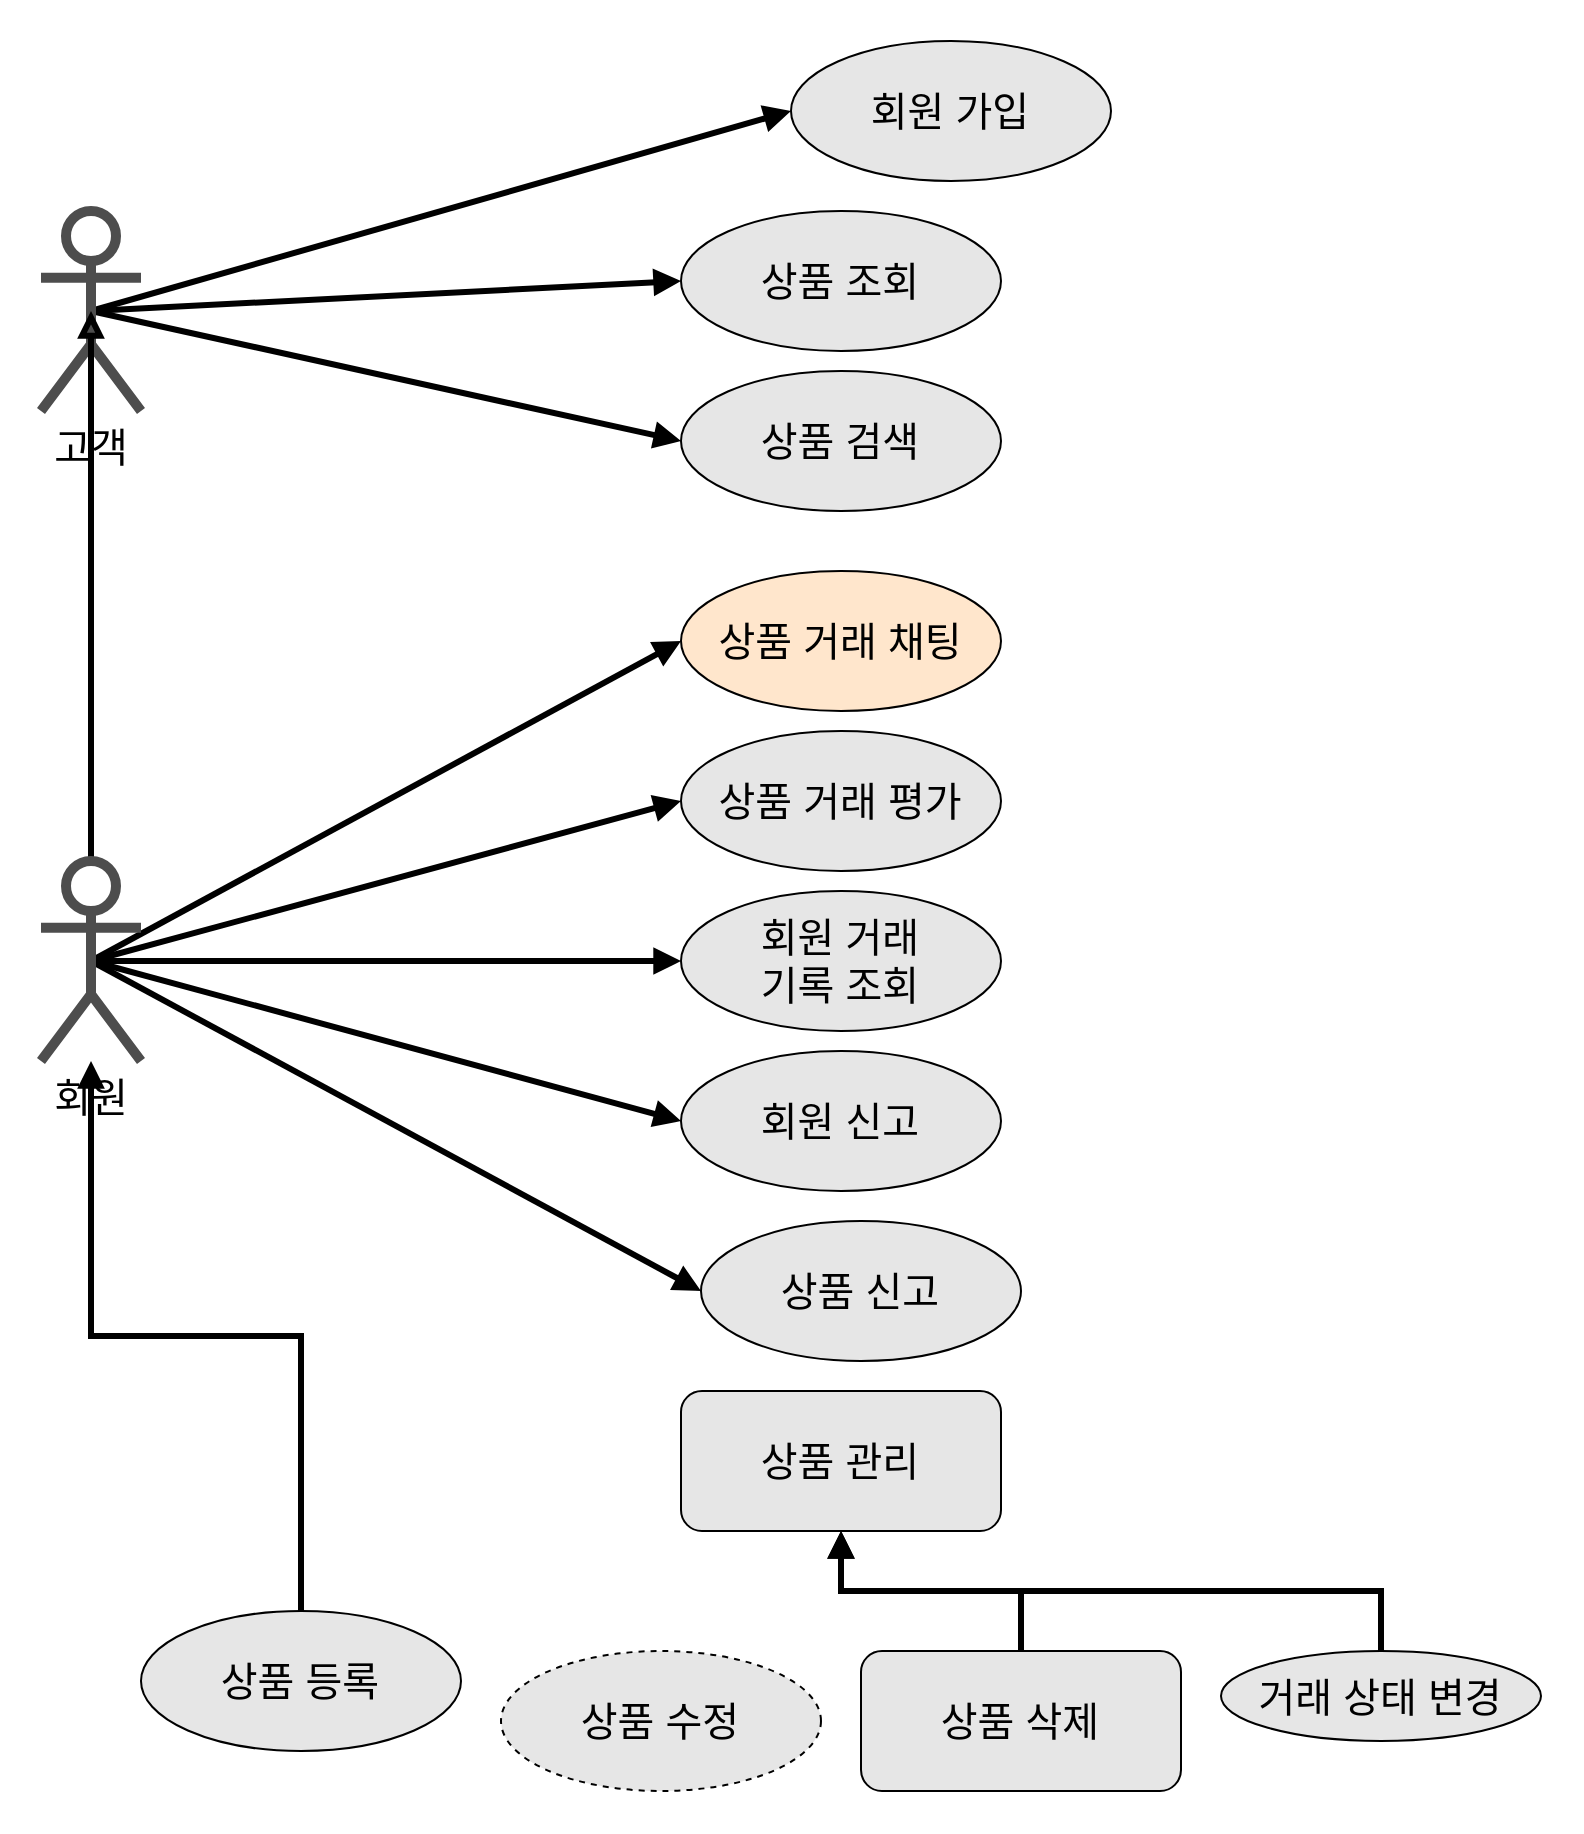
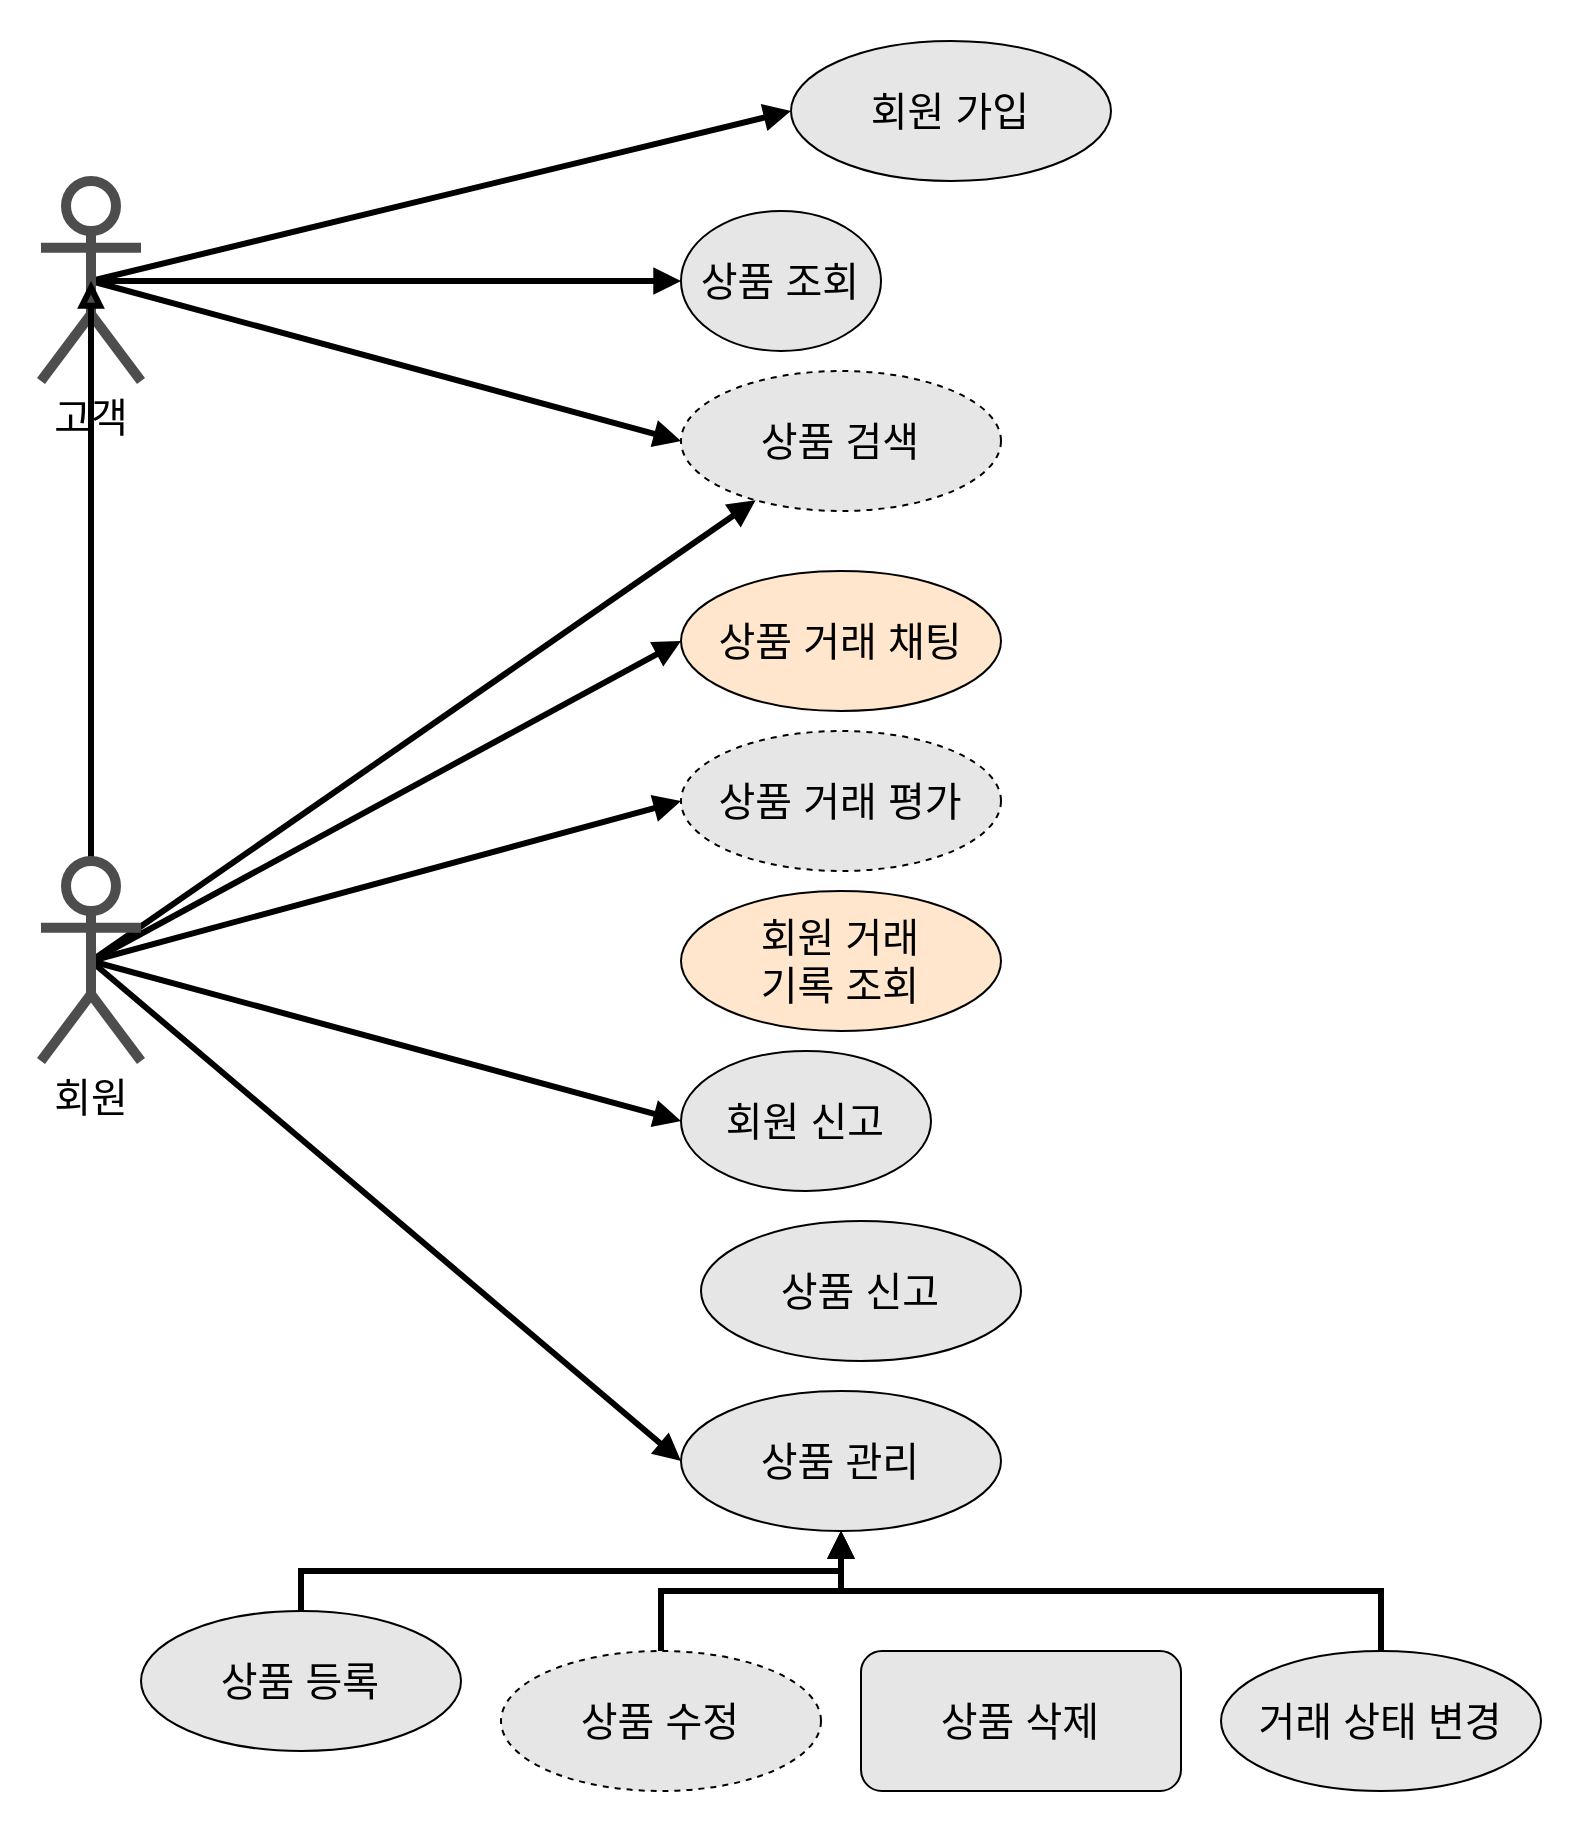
node "상품 조회": size 320x140 -> 200x140
node "고객": moved (91, 311) -> (91, 281)
node "상품 검색": style solid -> dashed
node "상품 거래 평가": style solid -> dashed
edge "회원" -> "회원 거래 기록 조회": removed
node "회원 거래 기록 조회": fillcolor #e6e6e6 -> #ffe6cc
node "회원 신고": size 320x140 -> 250x140
edge "회원" -> "상품 신고": now "회원" -> "상품 검색"
edge "회원" -> "상품 관리": added
edge "상품 등록" -> "회원": now "상품 등록" -> "상품 관리"
node "상품 관리": shape rounded rectangle -> ellipse
edge "상품 수정" -> "상품 관리": added
edge "상품 삭제" -> "상품 관리": removed
node "거래 상태 변경": size 320x90 -> 320x140
